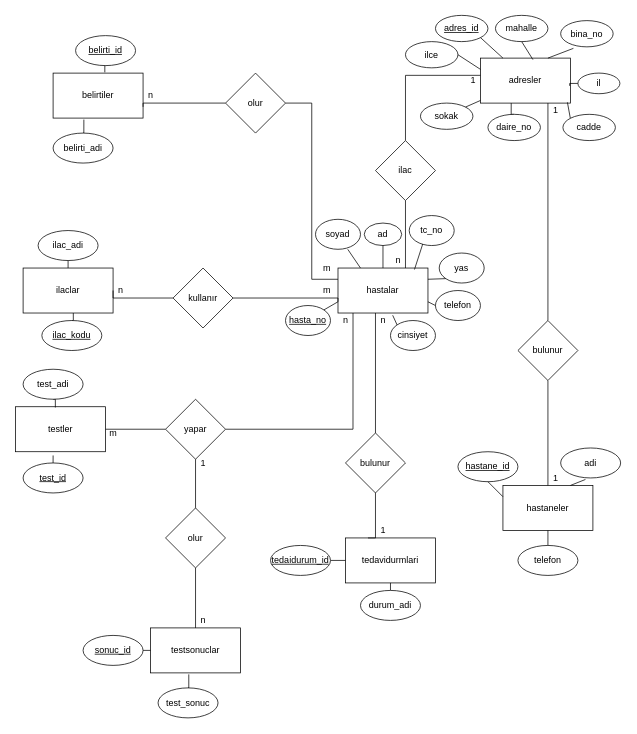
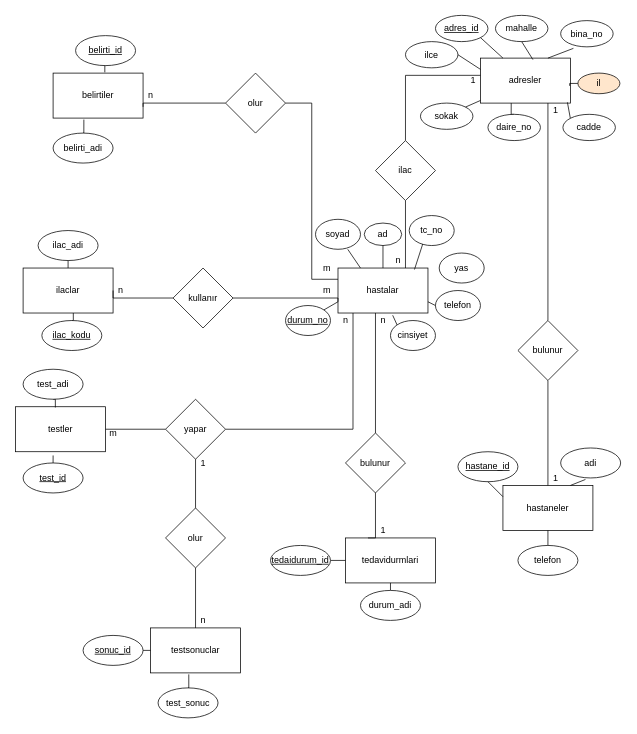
node "il": fillcolor #ffffff -> #ffe6cc
edge "yas" -- "hastalar": removed
node "hasta_no": label "hasta_no" -> "durum_no"
